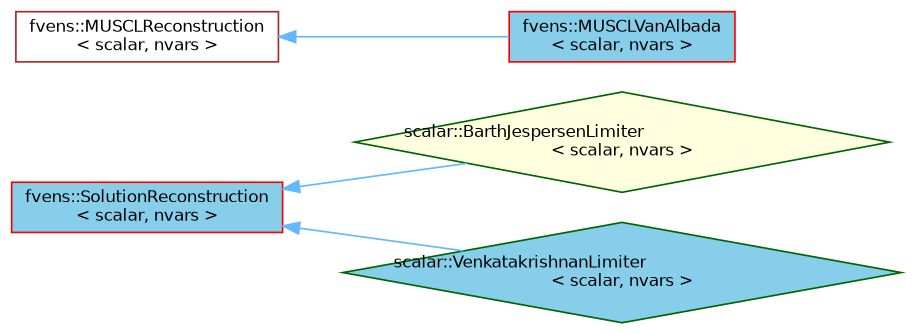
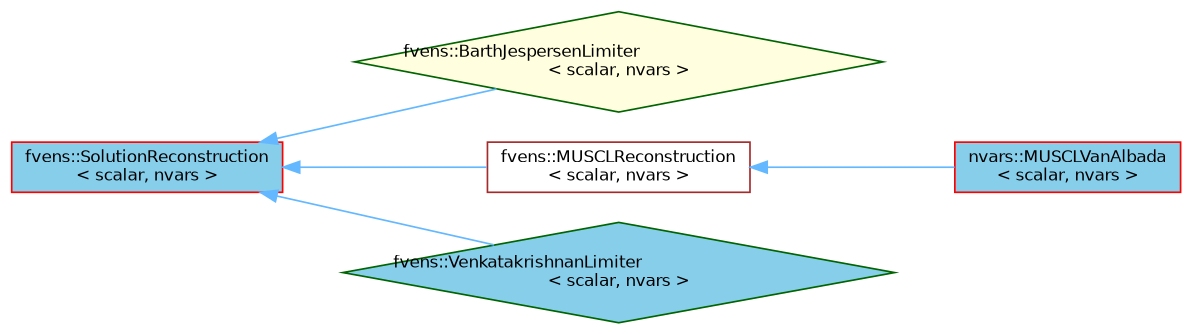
node "fvens::MUSCLVanAlbada < scalar, nvars >": label "fvens::MUSCLVanAlbada < scalar, nvars >" -> "nvars::MUSCLVanAlbada < scalar, nvars >"
node "scalar::BarthJespersenLimiter < scalar, nvars >": label "scalar::BarthJespersenLimiter < scalar, nvars >" -> "fvens::BarthJespersenLimiter < scalar, nvars >"
edge "fvens::MUSCLReconstruction < scalar, nvars >" -> "fvens::SolutionReconstruction < scalar, nvars >": added
node "scalar::VenkatakrishnanLimiter < scalar, nvars >": label "scalar::VenkatakrishnanLimiter < scalar, nvars >" -> "fvens::VenkatakrishnanLimiter < scalar, nvars >"
